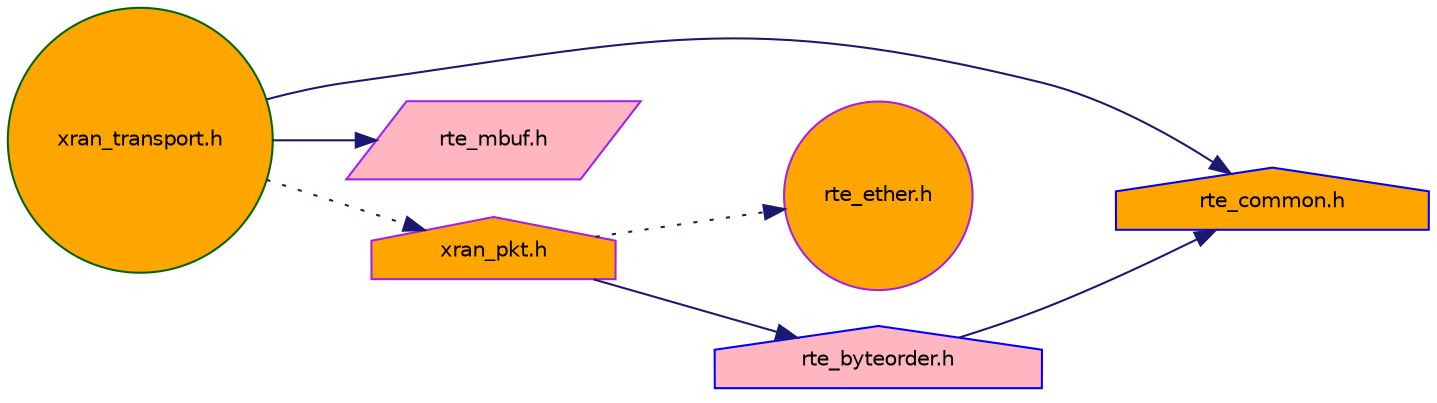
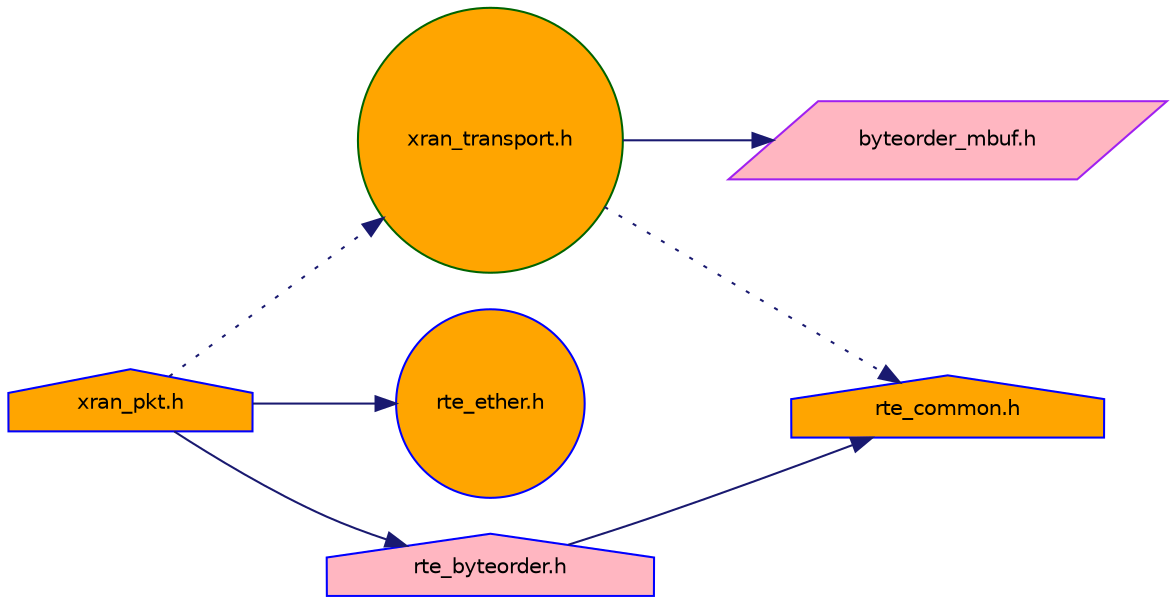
edge "xran_transport.h" -> "rte_common.h": style solid -> dotted
node "rte_mbuf.h": label "rte_mbuf.h" -> "byteorder_mbuf.h"
node "rte_ether.h": color purple -> blue
edge "xran_transport.h" -> "xran_pkt.h": reversed
edge "xran_pkt.h" -> "rte_ether.h": style dotted -> solid
node "xran_pkt.h": color purple -> blue
